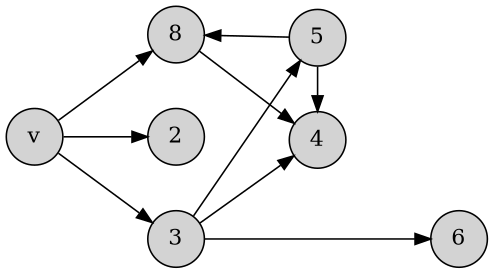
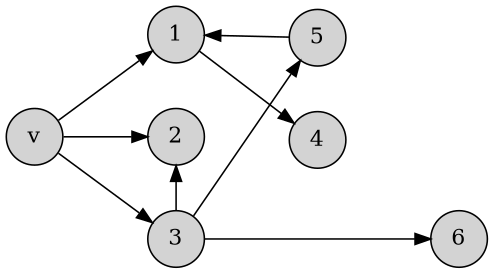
node "8": label "8" -> "1"
edge "5" -> "4": removed
edge "3" -> "4": now "3" -> "2"
